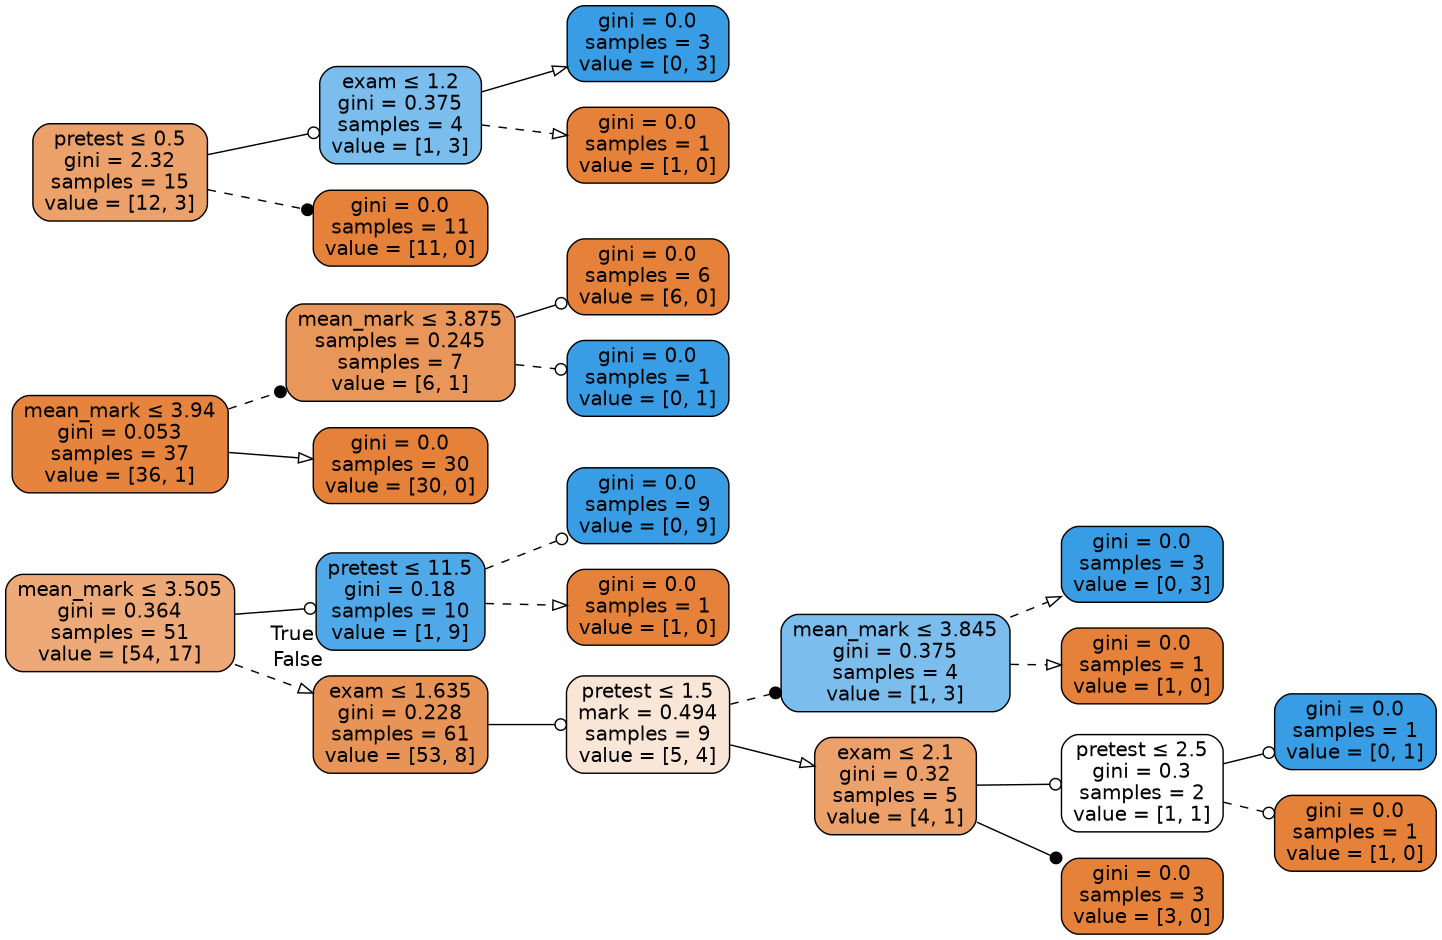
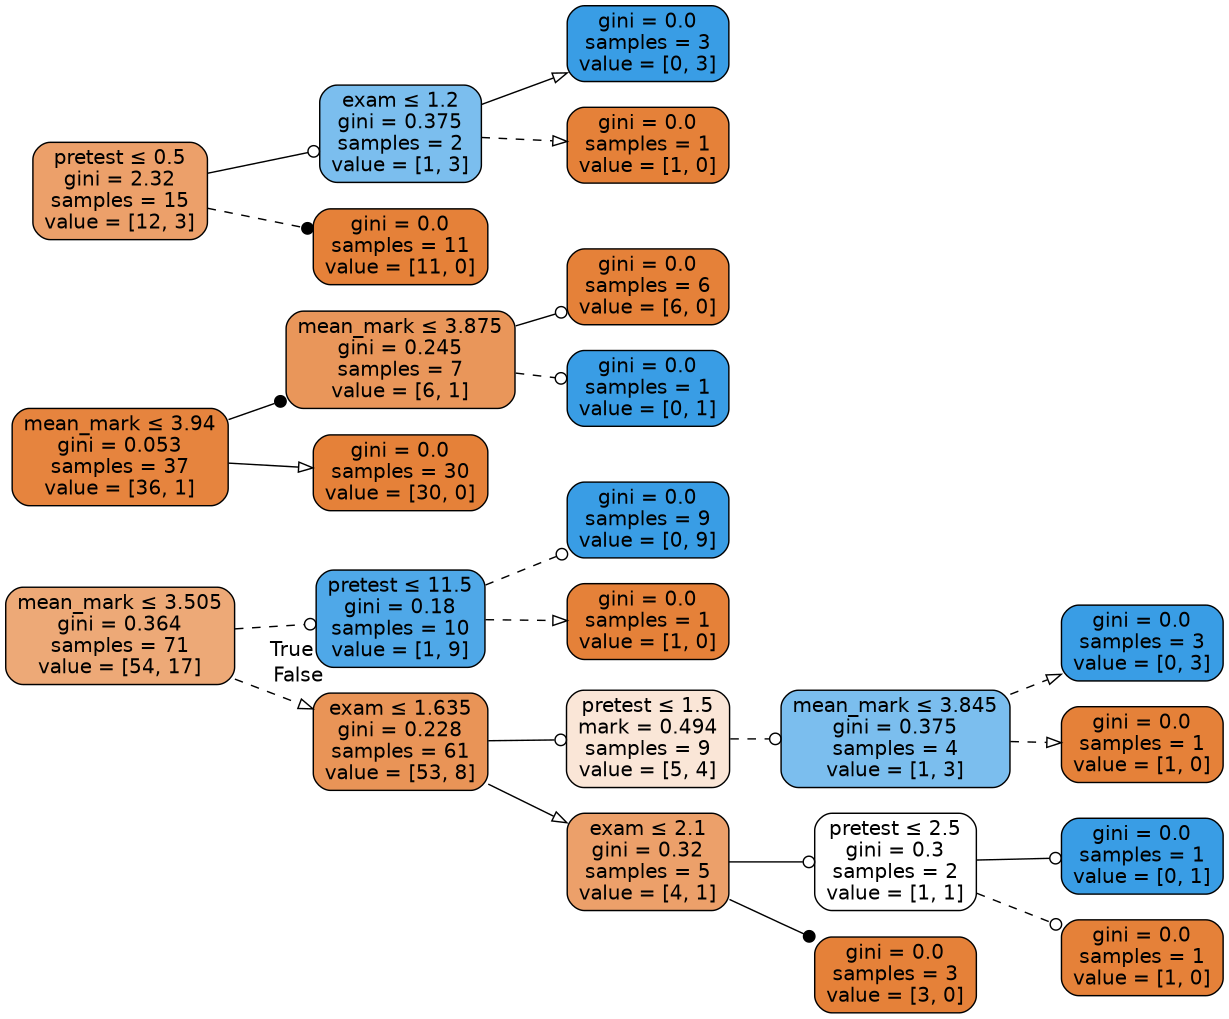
node "exam ≤ 1.2": text "samples = 4" -> "samples = 2"
node "mean_mark ≤ 3.875": text "samples = 0.245" -> "gini = 0.245"
edge "mean_mark ≤ 3.94" -> "mean_mark ≤ 3.875": style dashed -> solid
edge "mean_mark ≤ 3.505" -> "pretest ≤ 11.5": style solid -> dashed
node "mean_mark ≤ 3.505": text "samples = 51" -> "samples = 71"
edge "pretest ≤ 1.5" -> "mean_mark ≤ 3.845": arrowhead dot -> odot
edge "pretest ≤ 1.5" -> "exam ≤ 2.1": now "exam ≤ 1.635" -> "exam ≤ 2.1"
